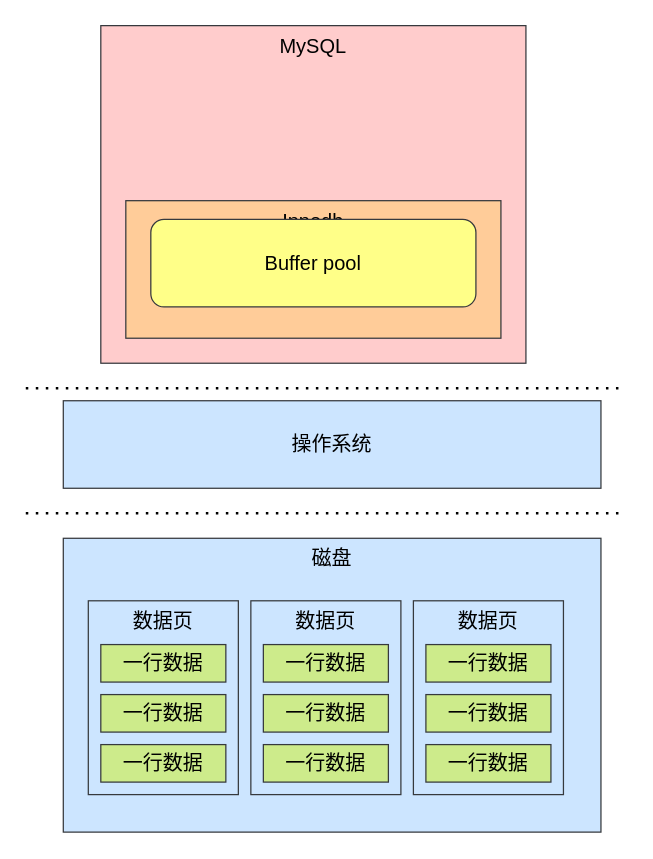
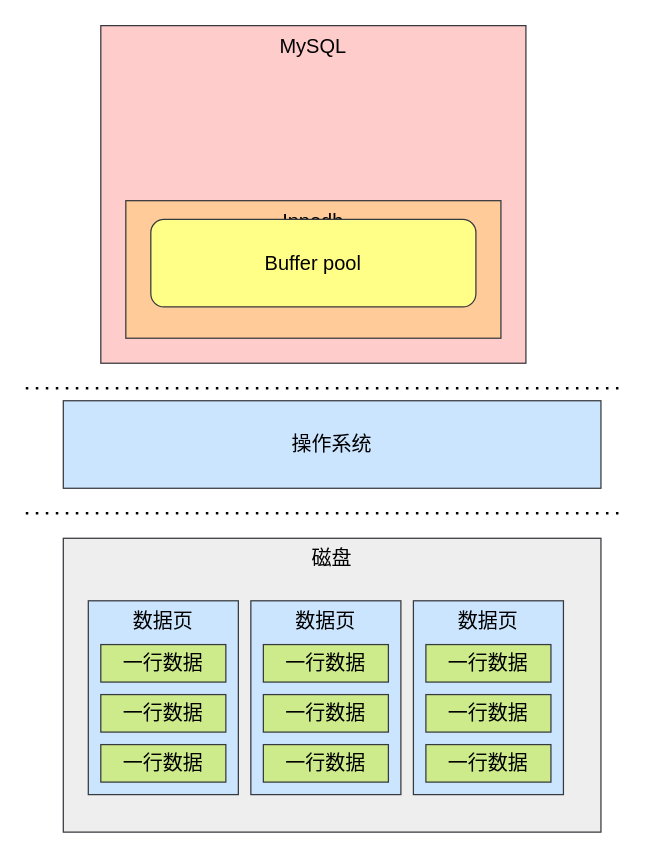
node "磁盘": fillcolor #cce5ff -> #eeeeee
